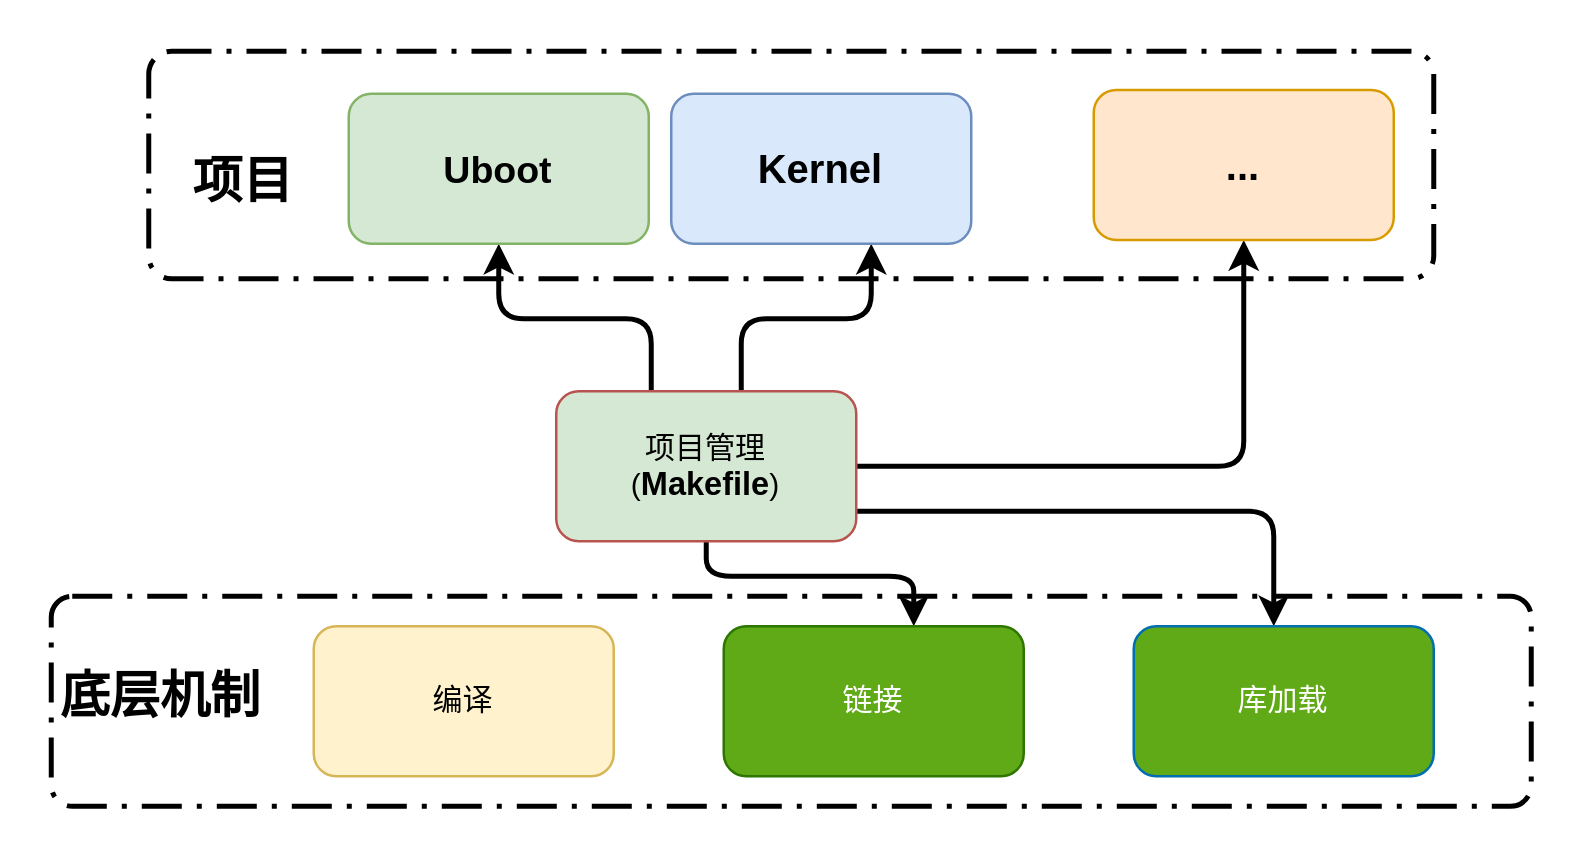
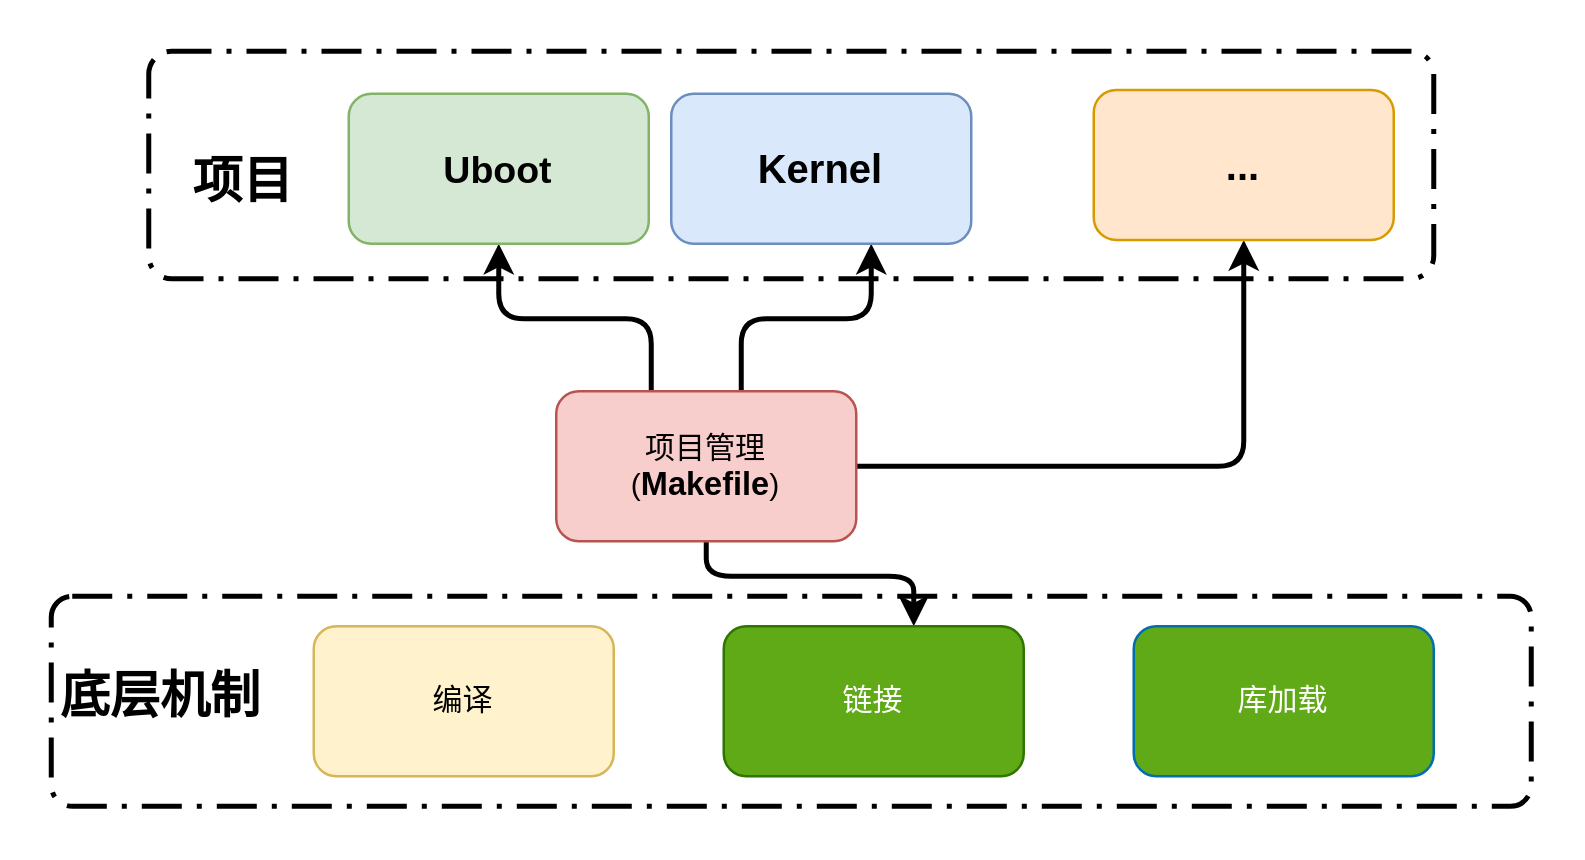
node "项目管理 (Makefile)": fillcolor #d5e8d4 -> #f8cecc
edge "项目管理 (Makefile)" -> "库加载": removed
